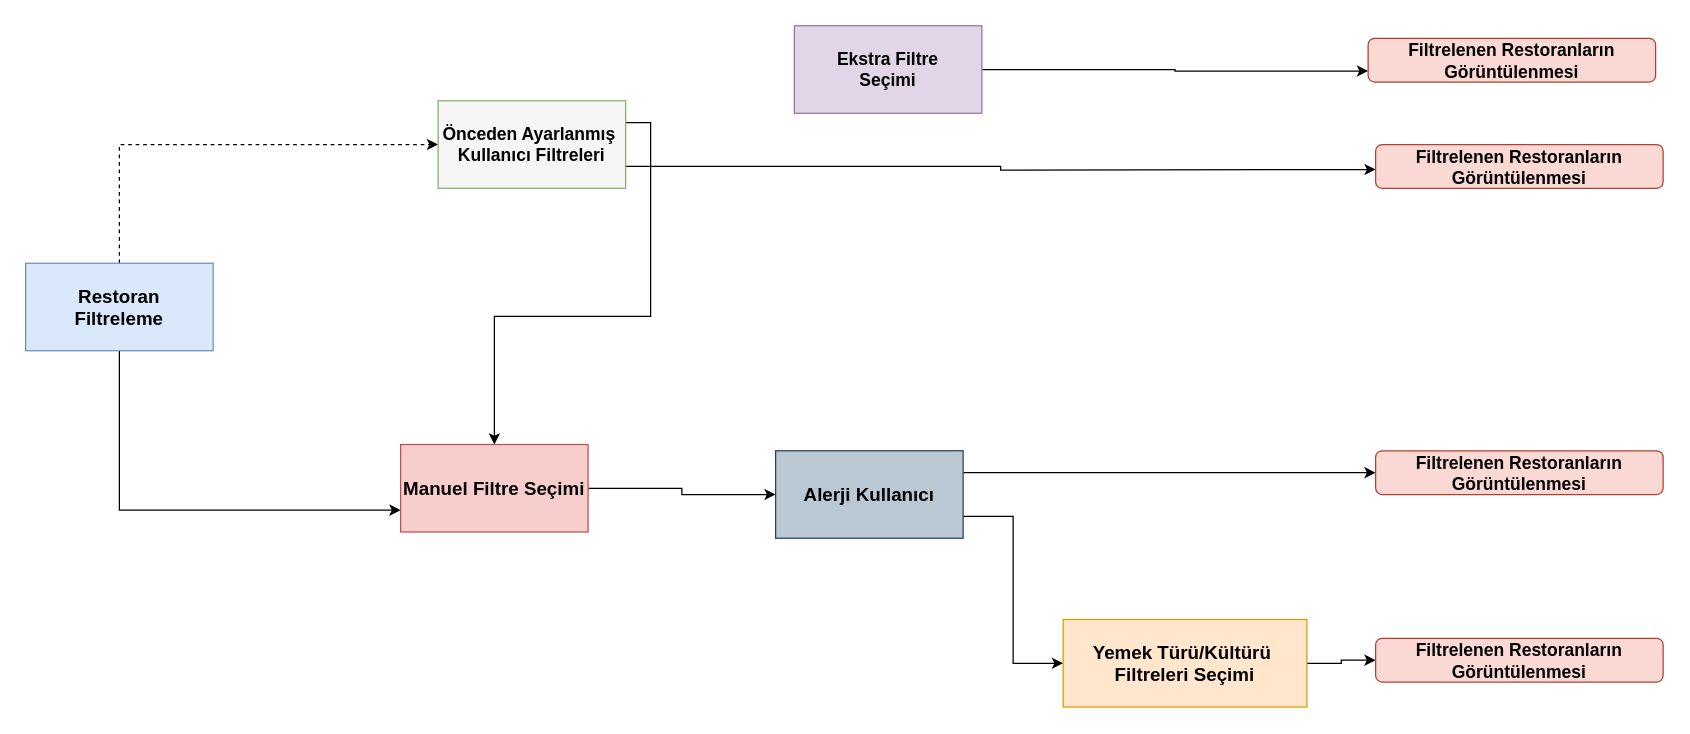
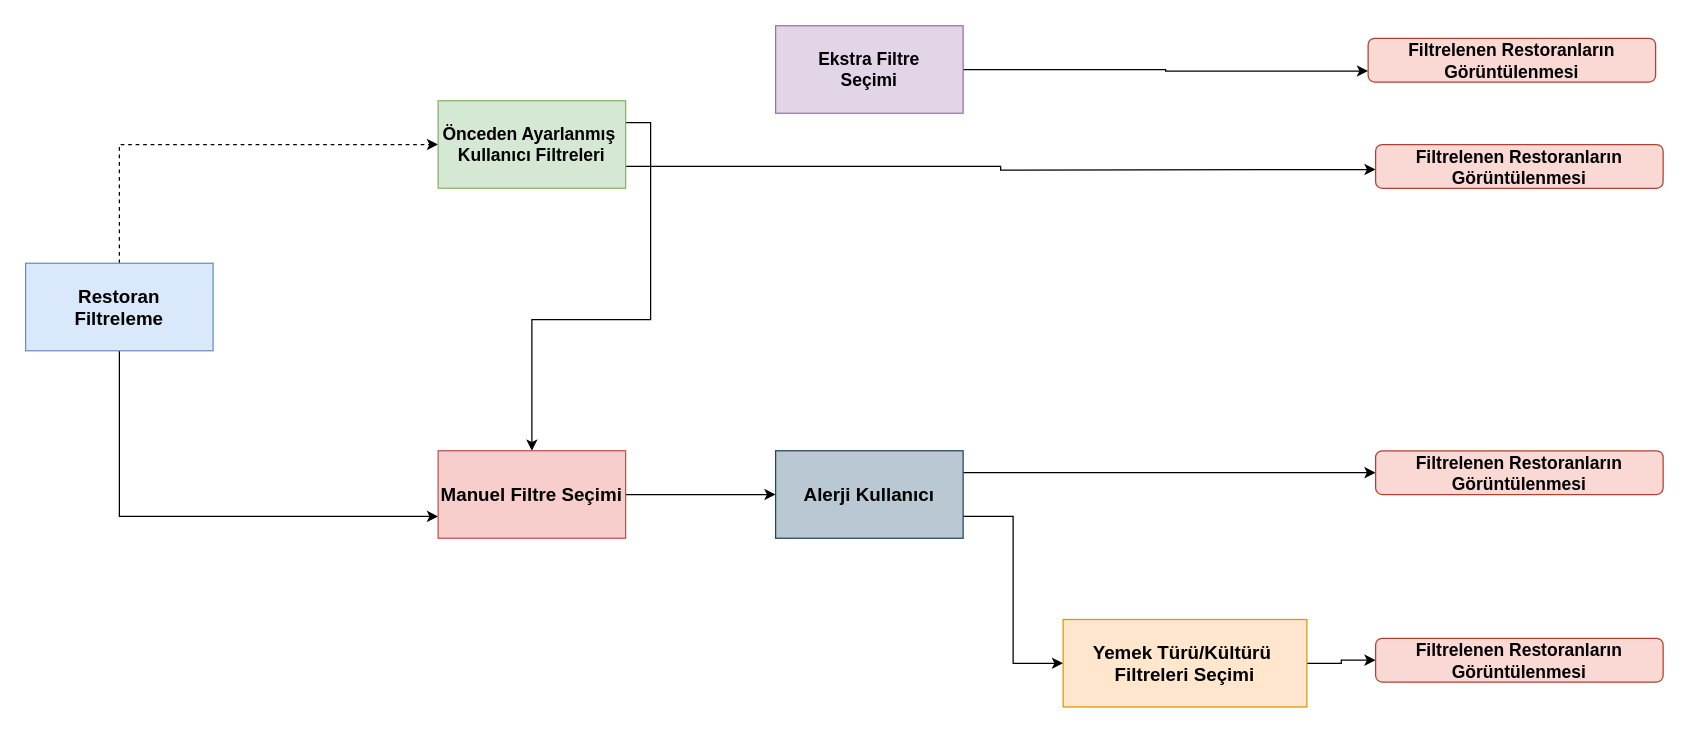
node "Ekstra Filtre Seçimi": moved (888, 69) -> (869, 69)
node "Önceden Ayarlanmış Kullanıcı Filtreleri": fillcolor #f5f5f5 -> #d5e8d4
node "Manuel Filtre Seçimi": moved (494, 488) -> (532, 494)
